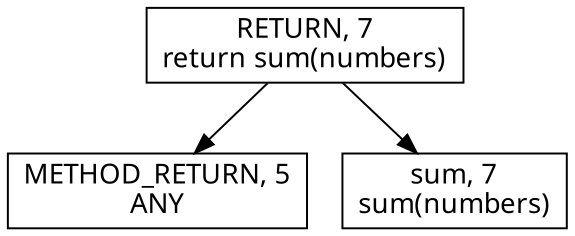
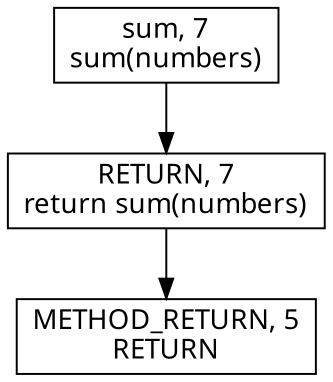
edge "RETURN, 7" -> "sum, 7": reversed
node "METHOD_RETURN, 5": text "ANY" -> "RETURN"
